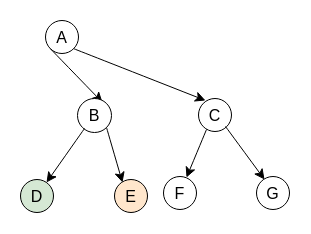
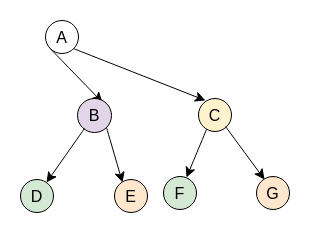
node "C": fillcolor #ffffff -> #fff2cc
node "B": fillcolor #ffffff -> #e1d5e7
node "F": fillcolor #ffffff -> #d5e8d4
node "G": fillcolor #ffffff -> #ffe6cc
